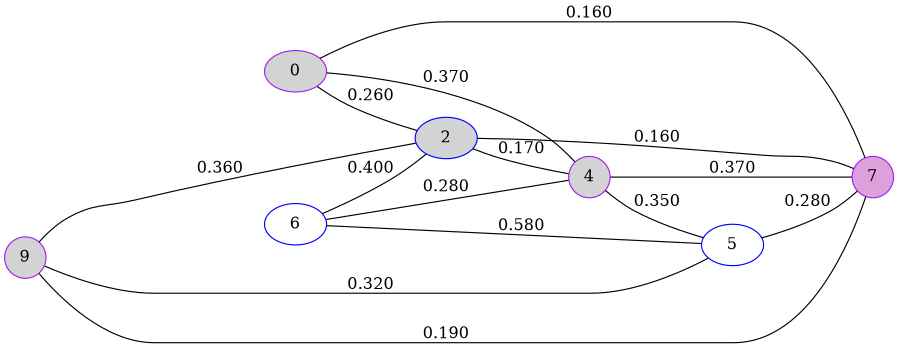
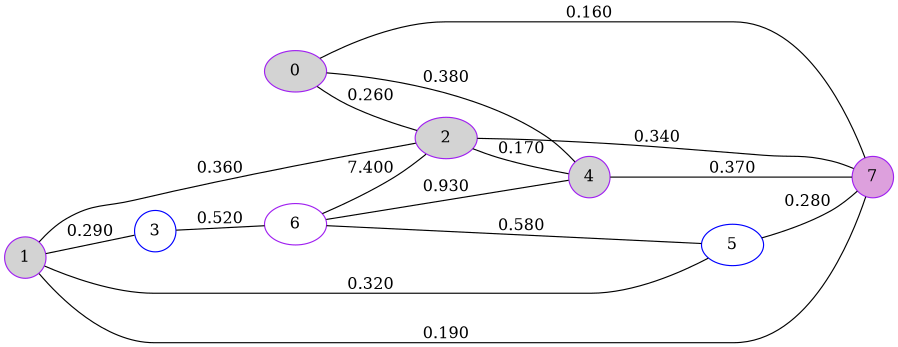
edge "0" -- "4": label "0.370" -> "0.380"
edge "2" -- "7": label "0.160" -> "0.340"
node "2": color blue -> purple
edge "2" -- "6": label "0.400" -> "7.400"
edge "4" -- "6": label "0.280" -> "0.930"
edge "4" -- "5": removed, label "0.350"
node "6": color blue -> purple
node "3": added
node "9": label "9" -> "1"
